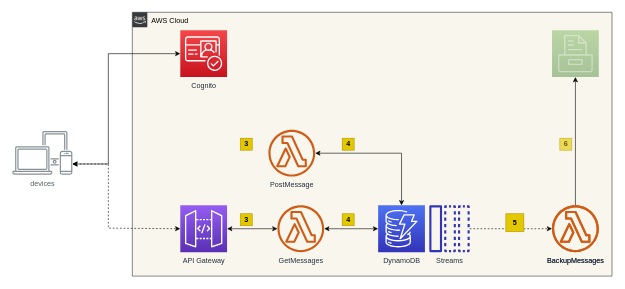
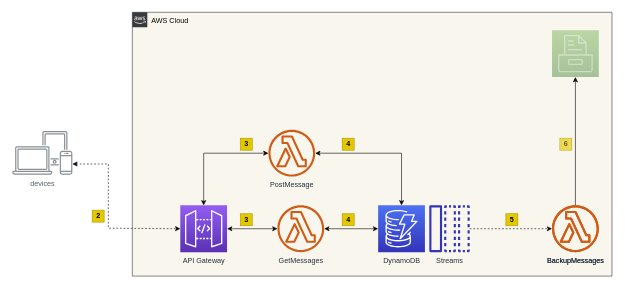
node "Cognito": removed
edge "Cognito" -- "devices": removed
edge "PostMessage" -- "API Gateway": added
node "2": added
node "5": size 18x18 -> 12x12
